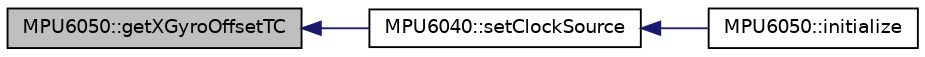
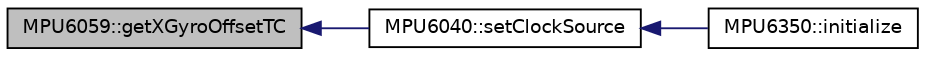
node "MPU6050::getXGyroOffsetTC": label "MPU6050::getXGyroOffsetTC" -> "MPU6059::getXGyroOffsetTC"
node "MPU6050::initialize": label "MPU6050::initialize" -> "MPU6350::initialize"
